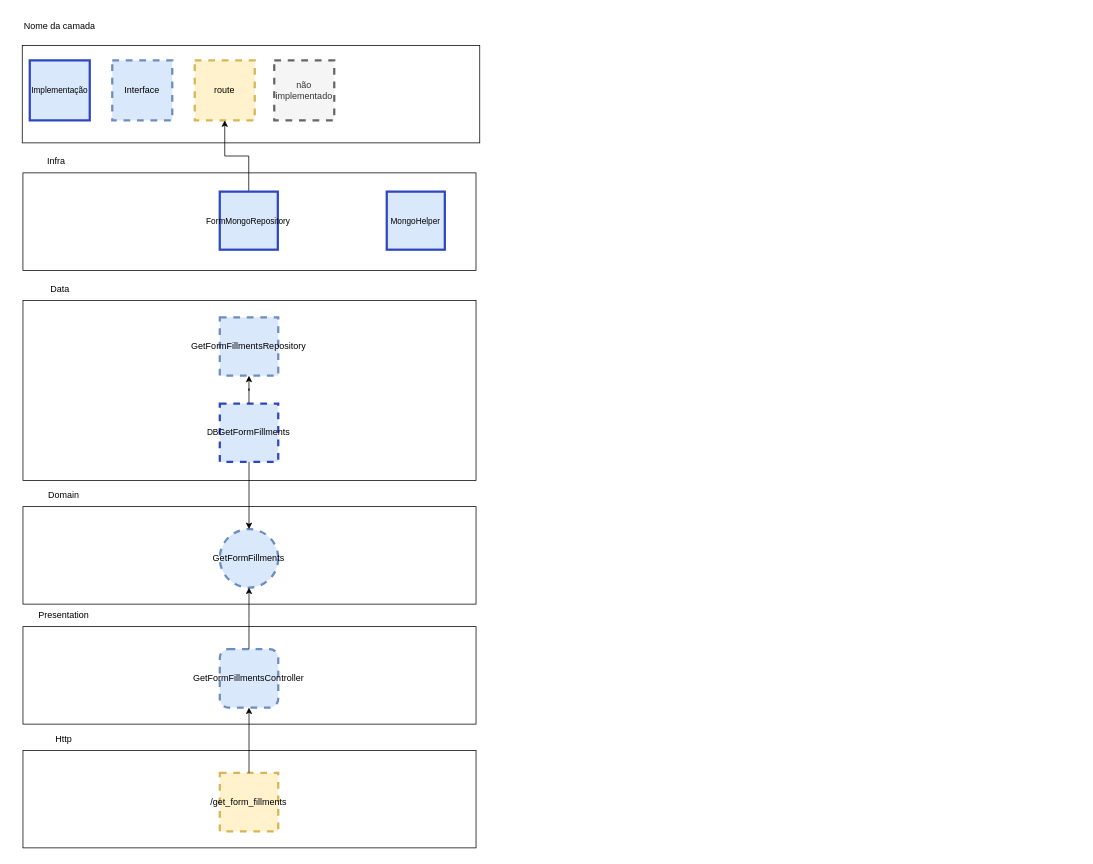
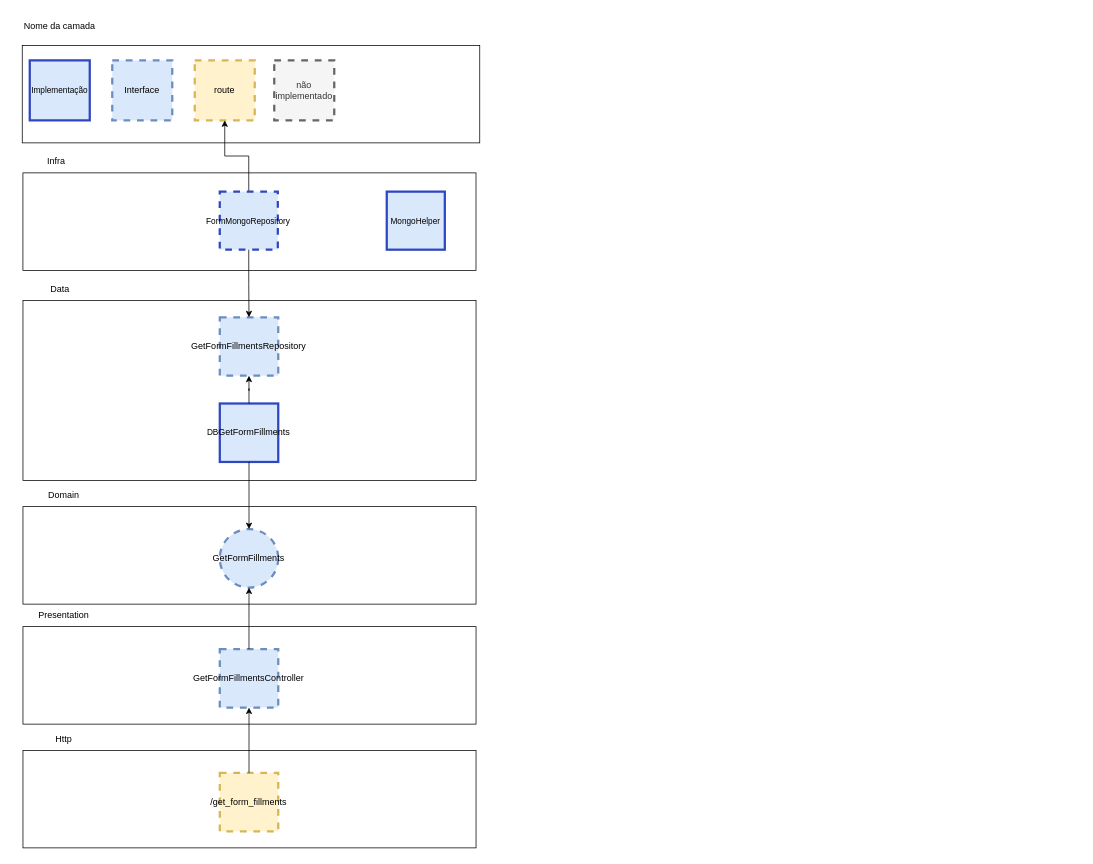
node "FormMongoRepository": style solid -> dashed
edge "FormMongoRepository" -> "GetFormFillmentsRepository": added
node "DBGetFormFillments": style dashed -> solid
node "GetFormFillmentsController": shape rounded rectangle -> rectangle
